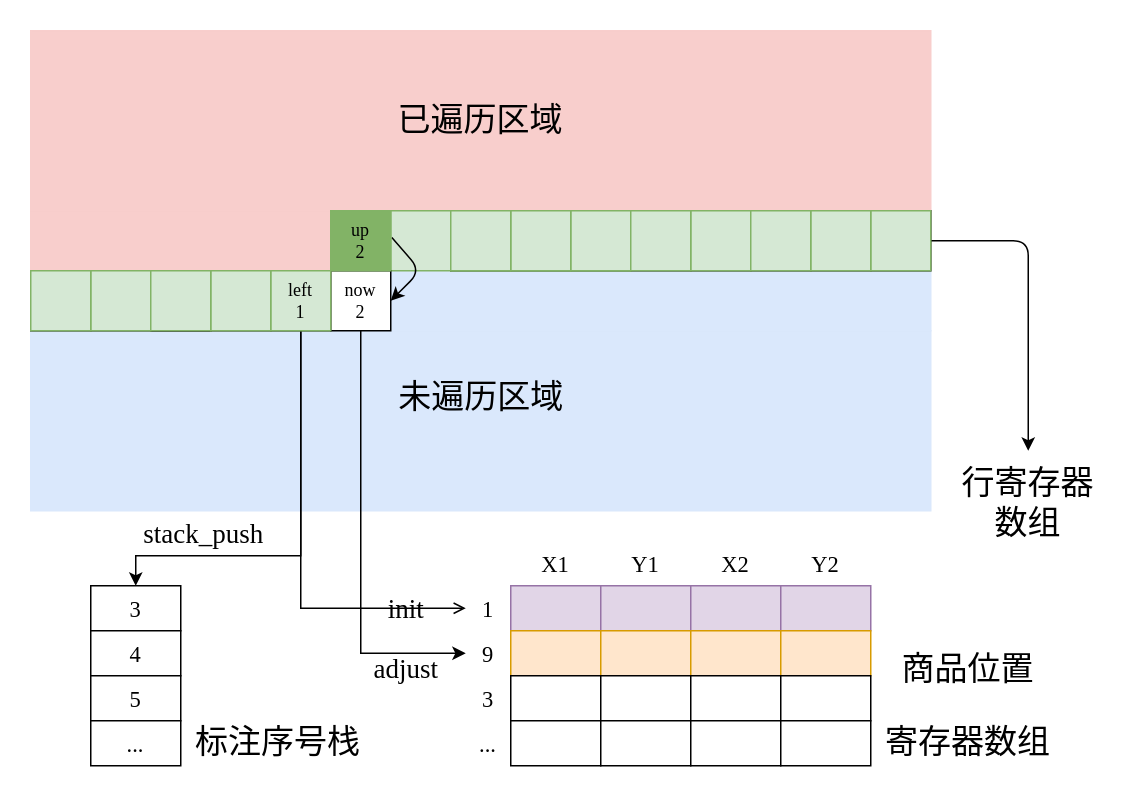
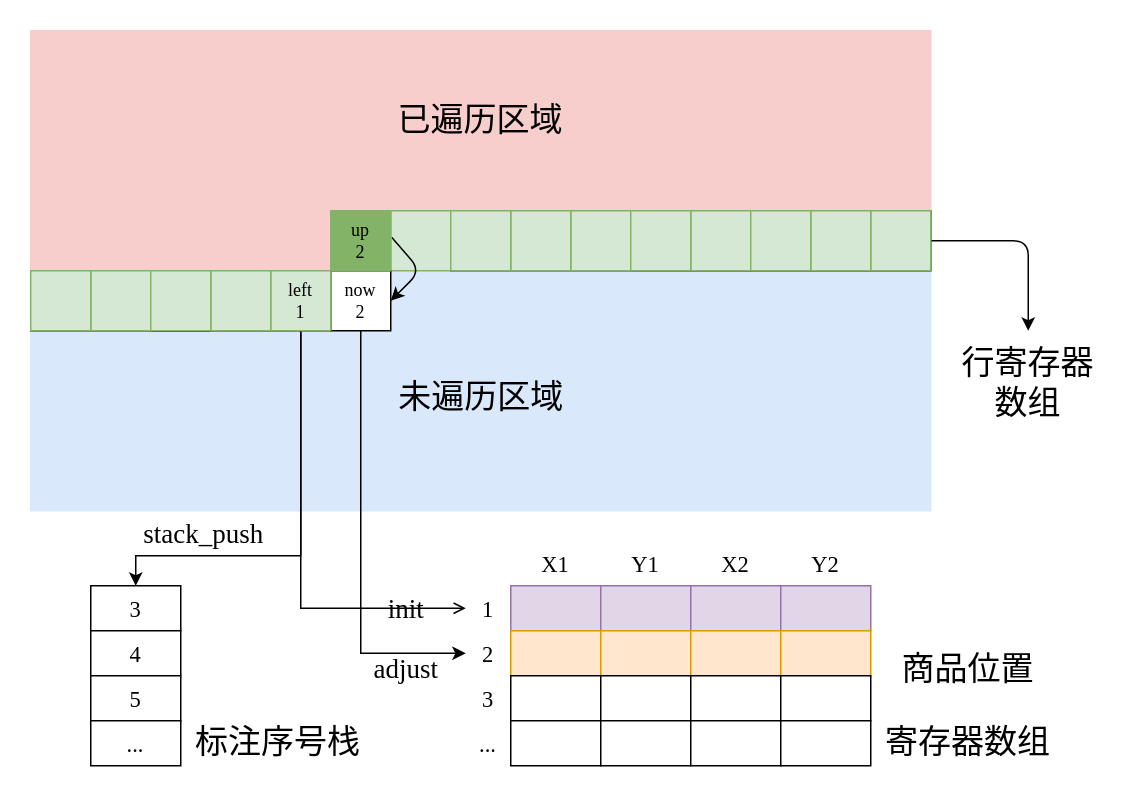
node "行寄存器数组": moved (1028, 503) -> (1028, 383)
node "9": label "9" -> "2"
